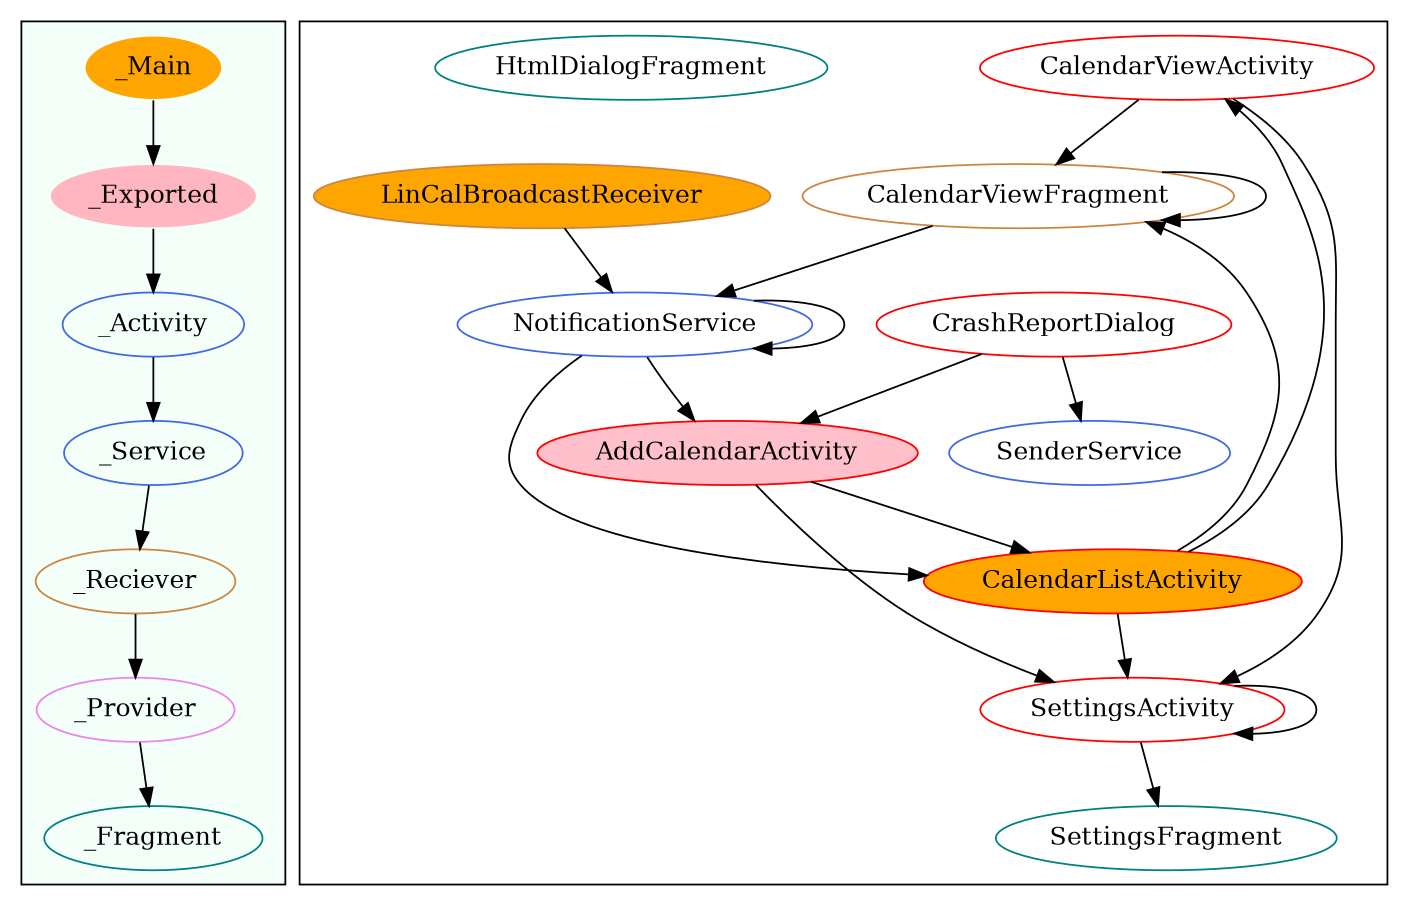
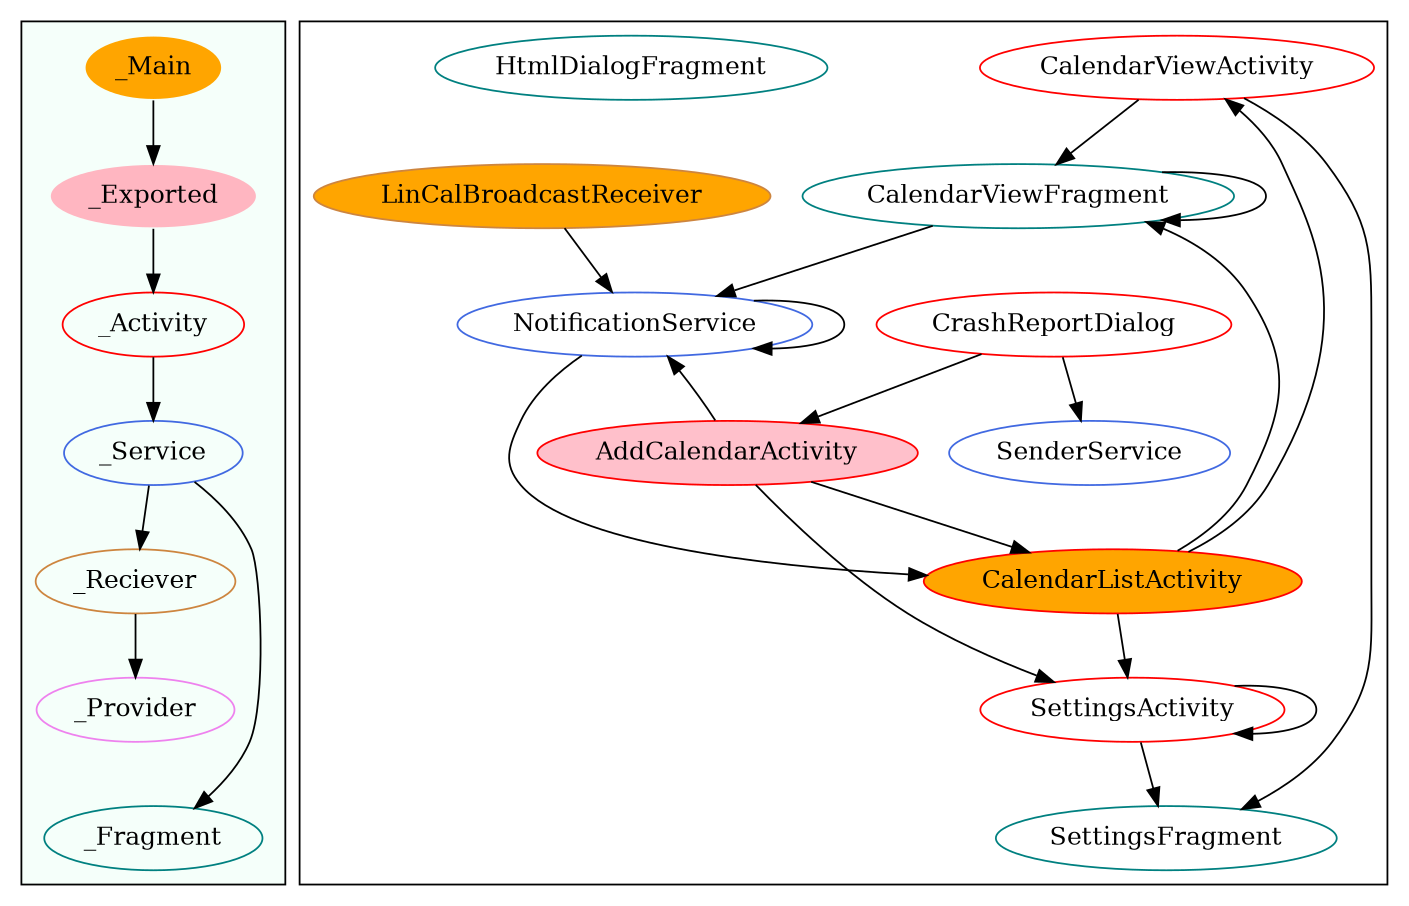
node "CalendarViewFragment": color peru -> teal
node "_Activity": color royalblue -> red
edge "NotificationService" -> "AddCalendarActivity": reversed
edge "CalendarViewActivity" -> "SettingsActivity": now "CalendarViewActivity" -> "SettingsFragment"
edge "_Provider" -> "_Fragment": now "_Service" -> "_Fragment"
